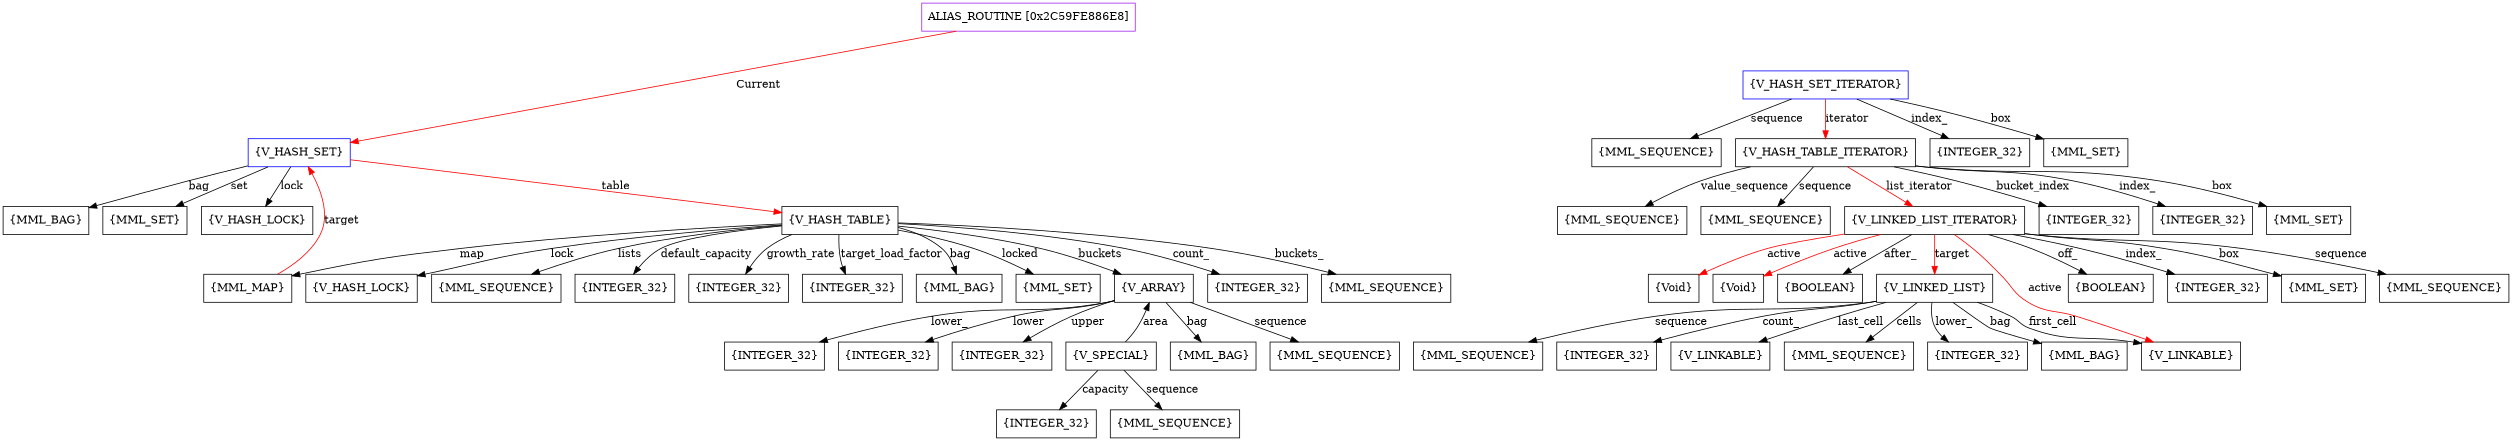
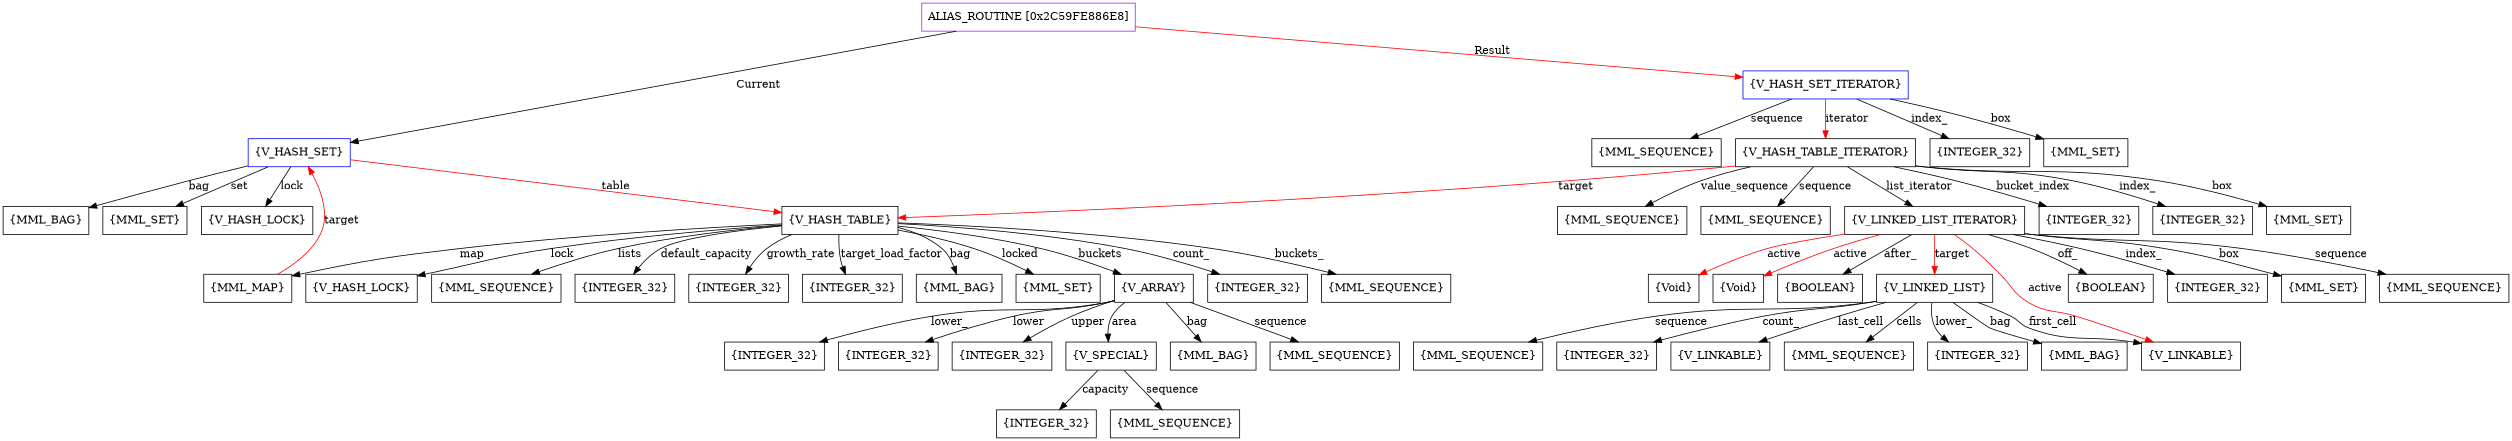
edge "ALIAS_ROUTINE [0x2C59FE886E8]" -> "{V_HASH_SET_ITERATOR}": added, label "Result"
edge "ALIAS_ROUTINE [0x2C59FE886E8]" -> "{V_HASH_SET}": color red -> black
edge "{V_HASH_TABLE_ITERATOR}" -> "{V_LINKED_LIST_ITERATOR}": color red -> black
edge "{V_HASH_TABLE_ITERATOR}" -> "{V_HASH_TABLE}": added, label "target"
edge "{V_SPECIAL}" -> "{V_ARRAY}": reversed
